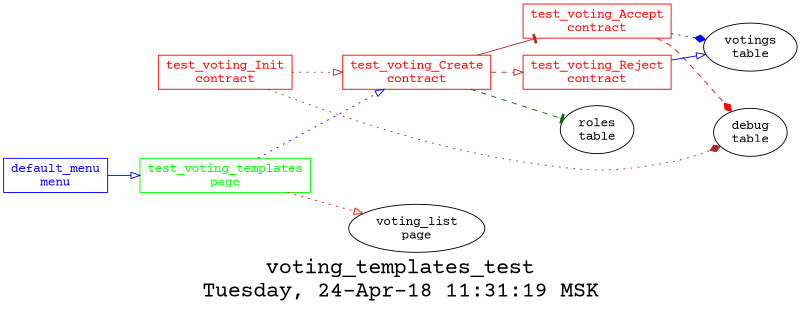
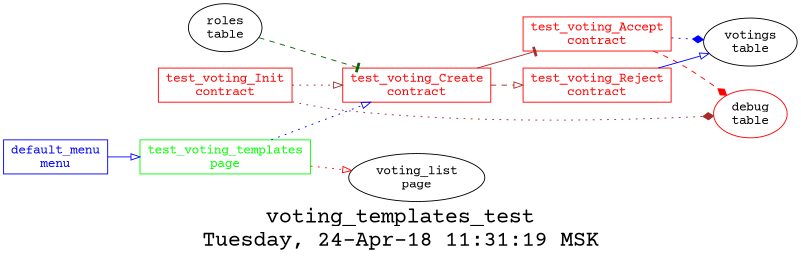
edge "test_voting_Create contract" -> "roles table": reversed
node "debug table": color black -> red
